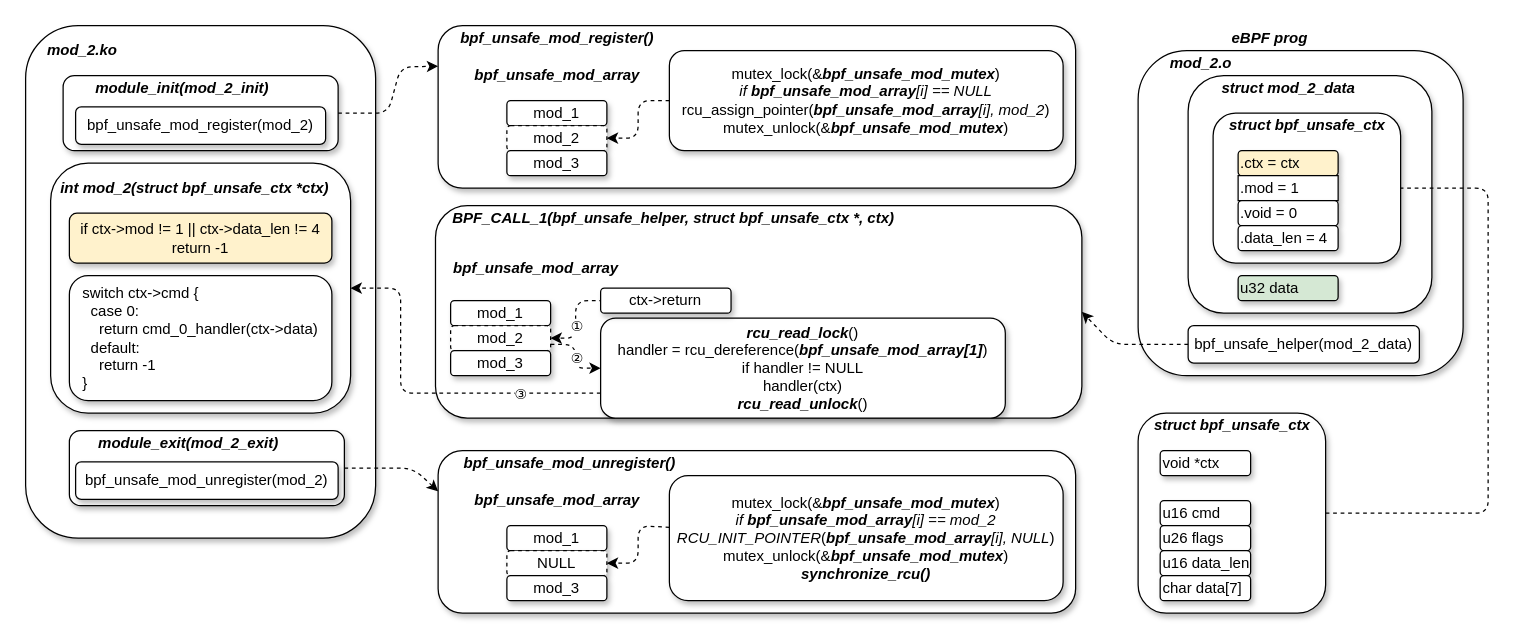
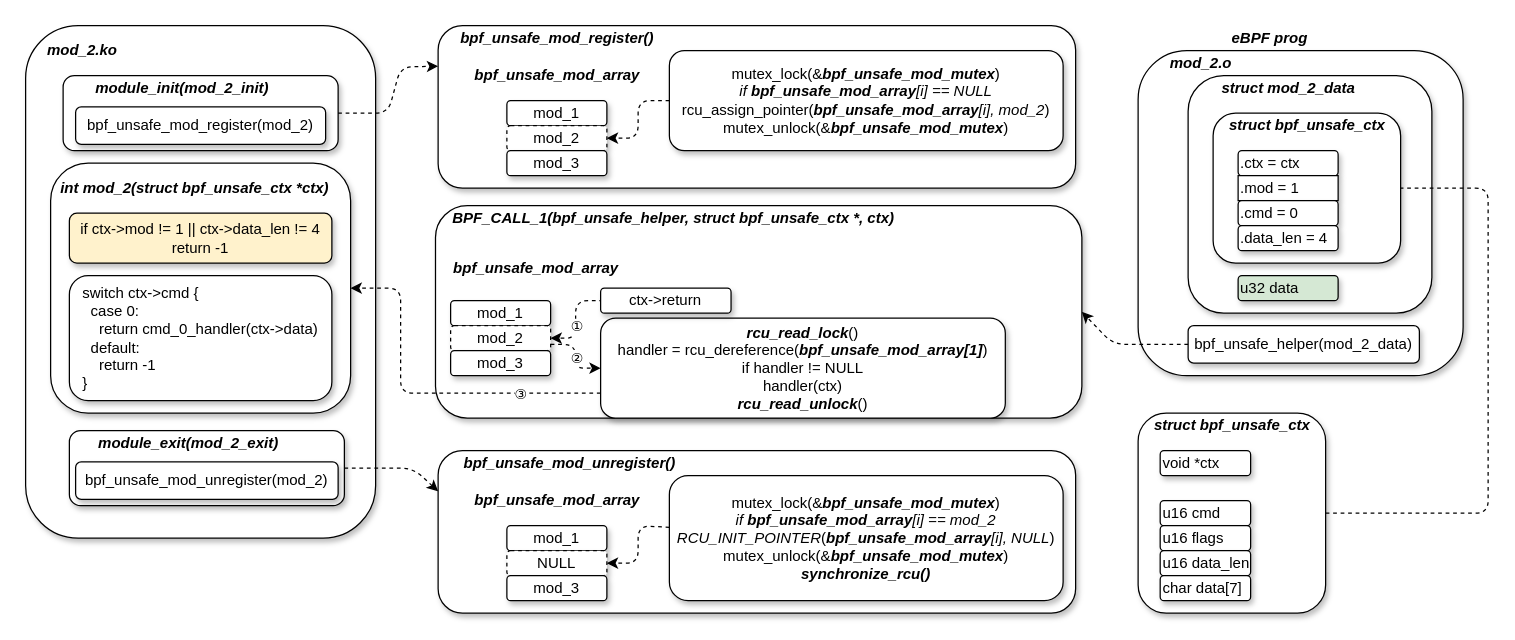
node ".ctx = ctx": fillcolor #fff2cc -> #ffffff
node ".void = 0": label ".void = 0" -> ".cmd = 0"
node "u26 flags": label "u26 flags" -> "u16 flags"
